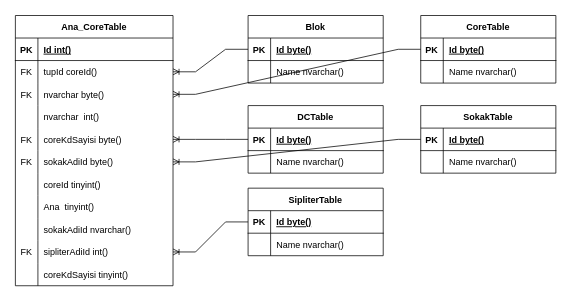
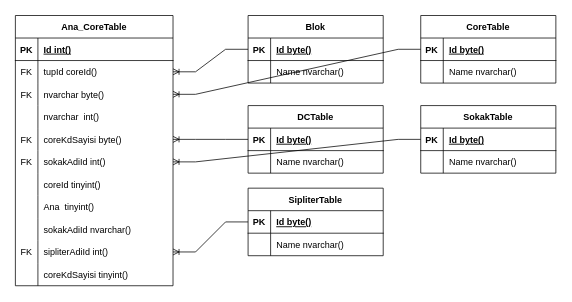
node "sokakAdiId byte()": label "sokakAdiId byte()" -> "sokakAdiId int()"
